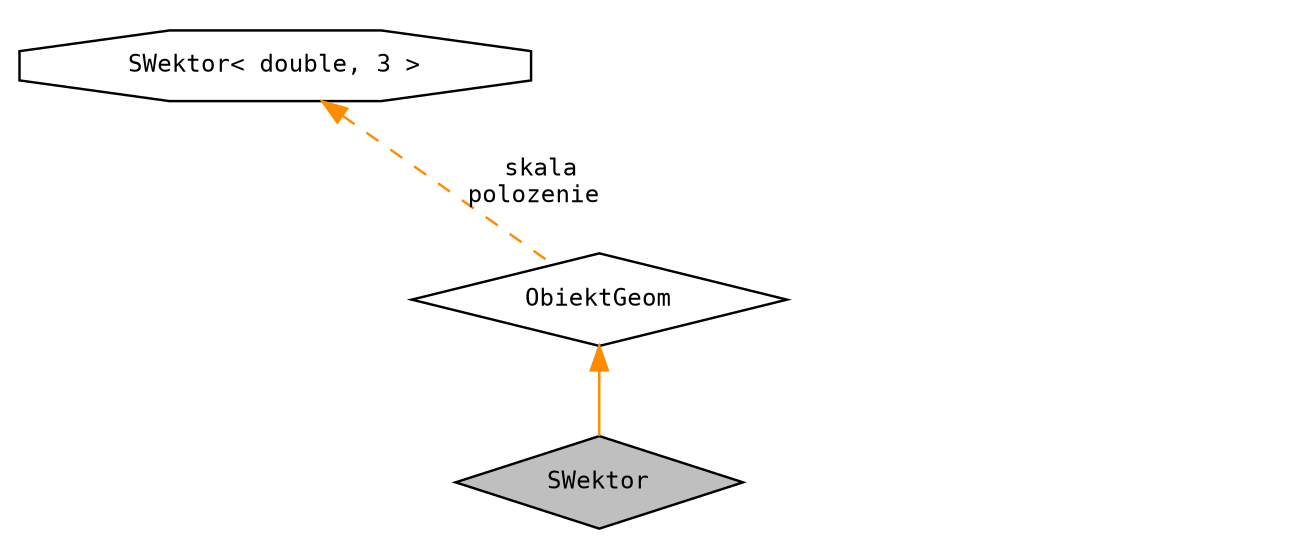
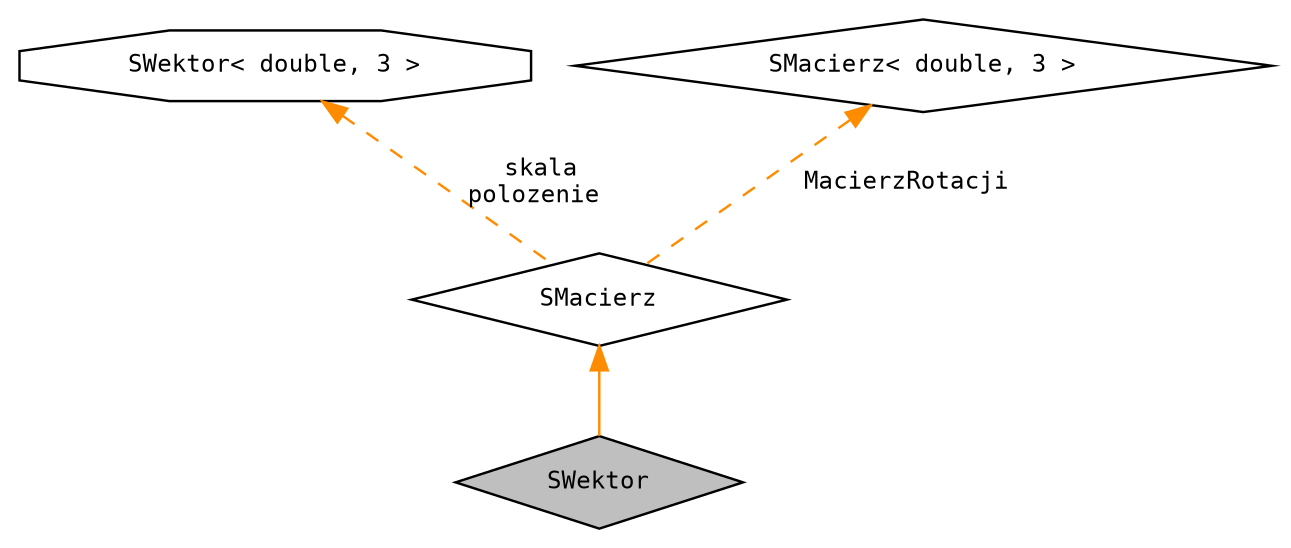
node "SMacierz< double, 3 >": added
node "ObiektGeom": label "ObiektGeom" -> "SMacierz"
